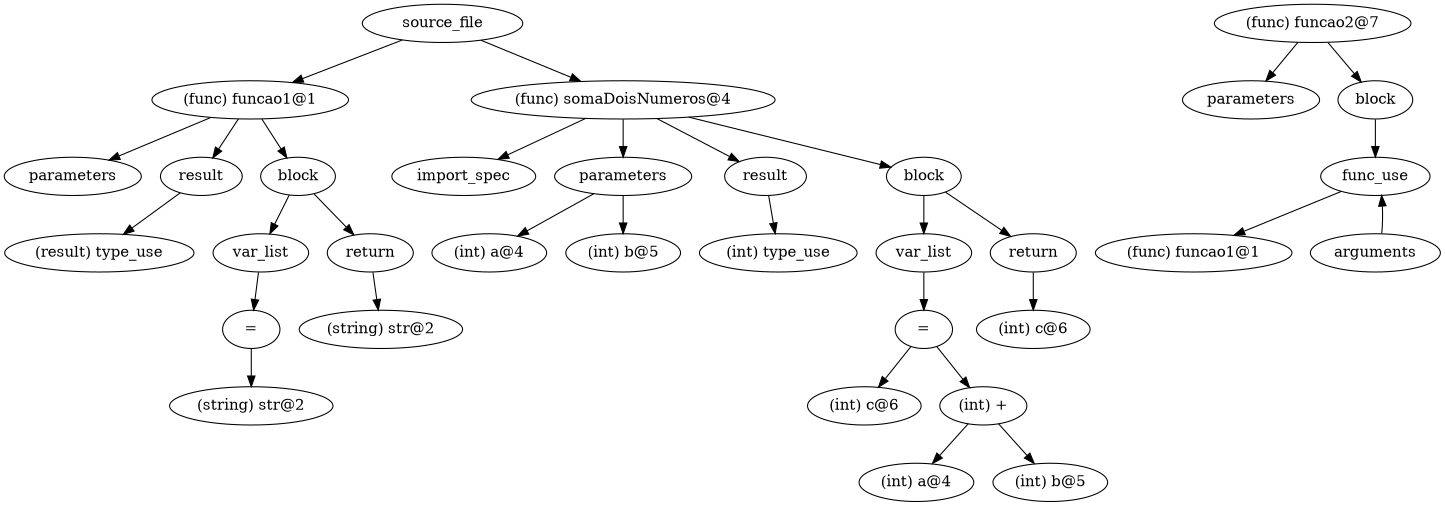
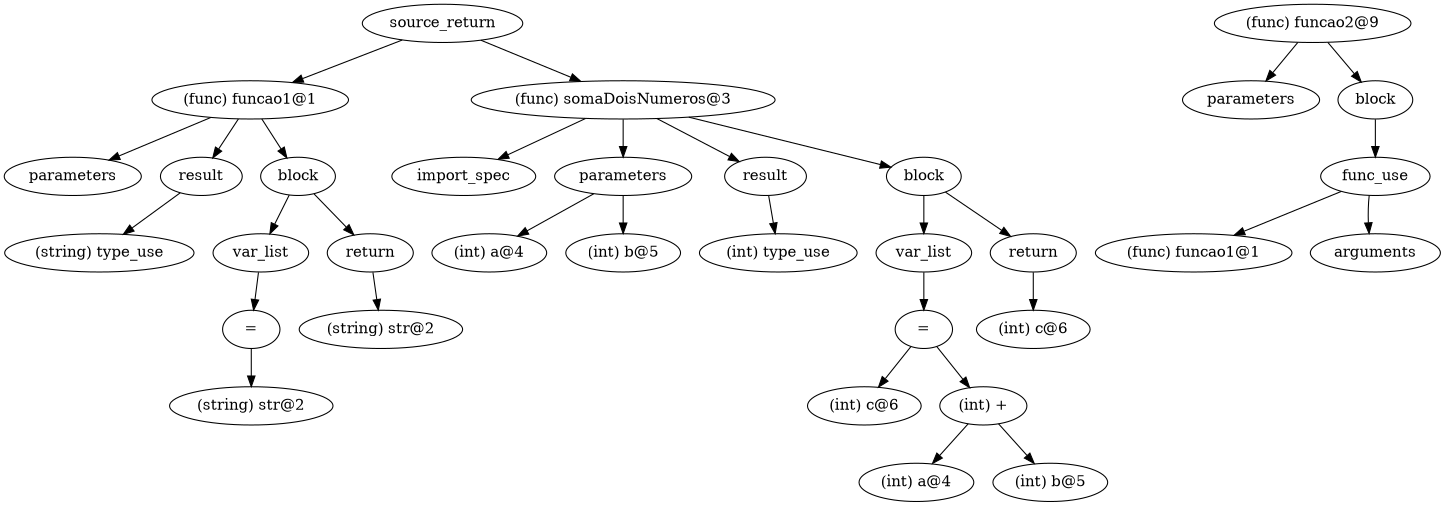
node "source_file": label "source_file" -> "source_return"
node "(func) funcao2@7": label "(func) funcao2@7" -> "(func) funcao2@9"
node "(func) somaDoisNumeros@4": label "(func) somaDoisNumeros@4" -> "(func) somaDoisNumeros@3"
edge "arguments" -> "func_use": reversed
node "(result) type_use": label "(result) type_use" -> "(string) type_use"
